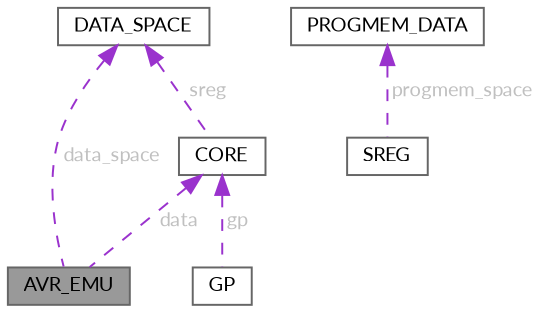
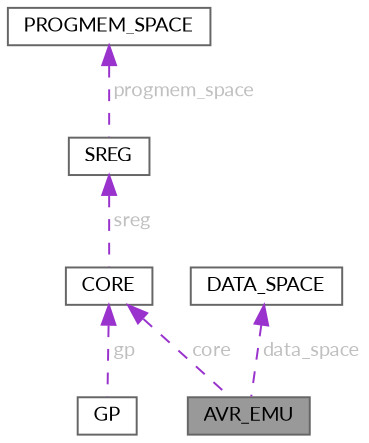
node "PROGMEM_DATA": label "PROGMEM_DATA" -> "PROGMEM_SPACE"
edge "CORE" -> "DATA_SPACE": now "CORE" -> "SREG"
edge "AVR_EMU" -> "CORE": label " data" -> " core"
